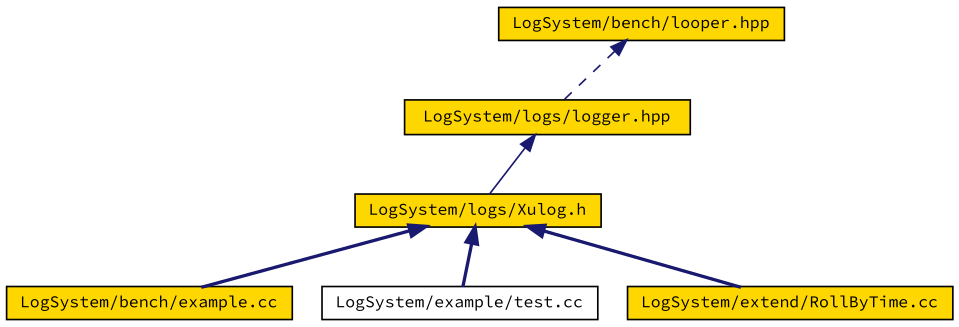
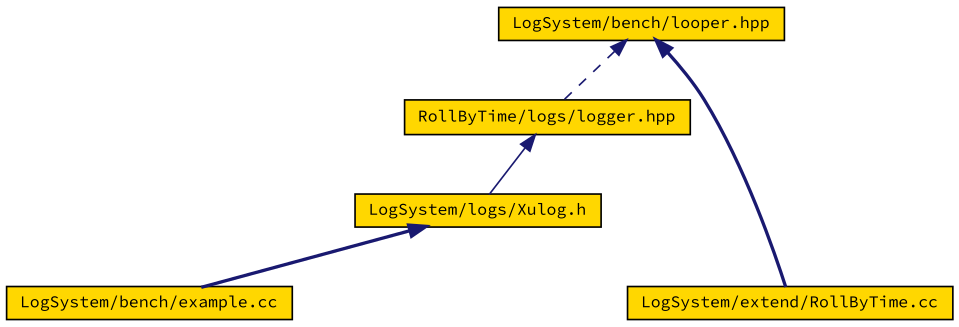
node "LogSystem/logs/logger.hpp": label "LogSystem/logs/logger.hpp" -> "RollByTime/logs/logger.hpp"
edge "LogSystem/extend/RollByTime.cc" -> "LogSystem/logs/Xulog.h": now "LogSystem/extend/RollByTime.cc" -> "LogSystem/bench/looper.hpp"
node "LogSystem/example/test.cc": removed
